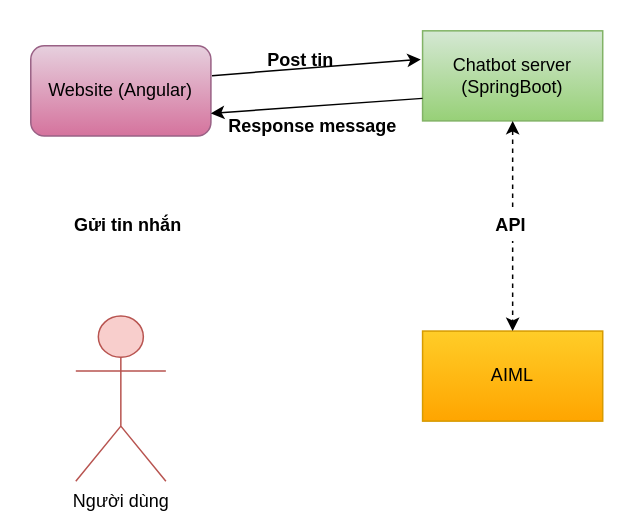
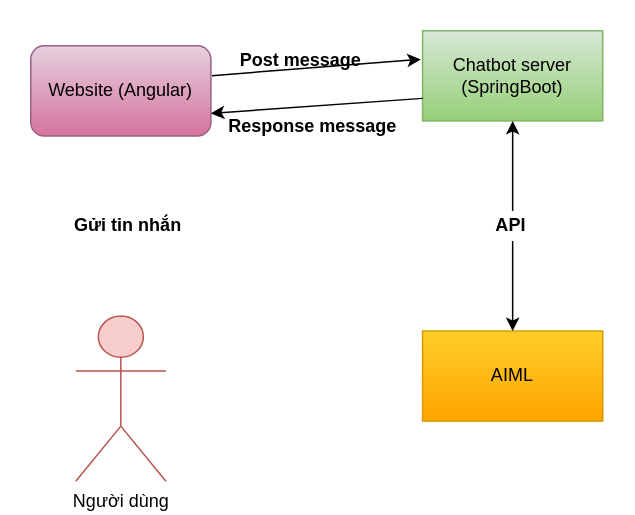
node "Post tin": label "Post tin" -> "Post message"
edge "Chatbot server (SpringBoot)" -- "AIML": style dashed -> solid
